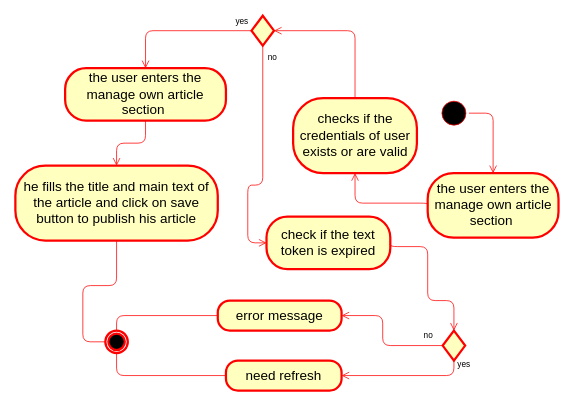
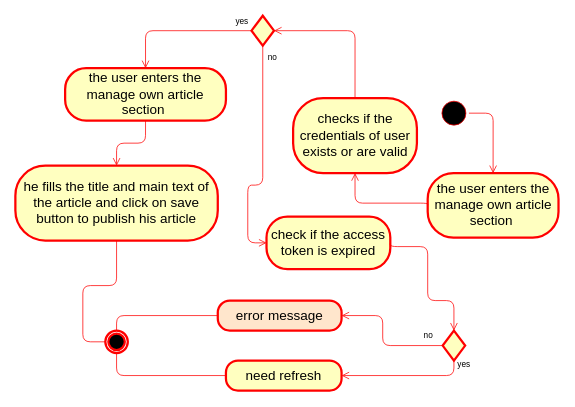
node "check if the text token is expired": label "check if the text token is expired" -> "check if the access token is expired"
node "error message": fillcolor #ffffc0 -> #ffe6cc
